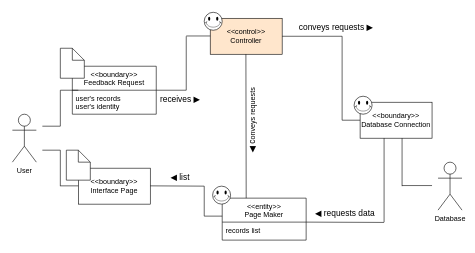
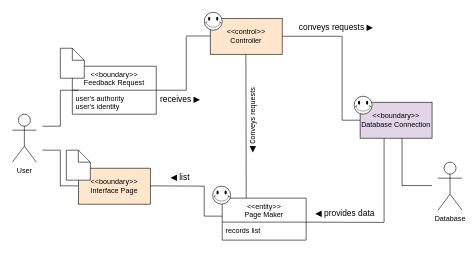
node "user's records user's identity": label "user's records user's identity" -> "user's authority user's identity"
node "<<boundary>>Database Connection": fillcolor #ffffff -> #e1d5e7
node "<<boundary>>Interface Page": fillcolor #ffffff -> #ffe6cc
node "◀ requests data": label "◀ requests data" -> "◀ provides data"
